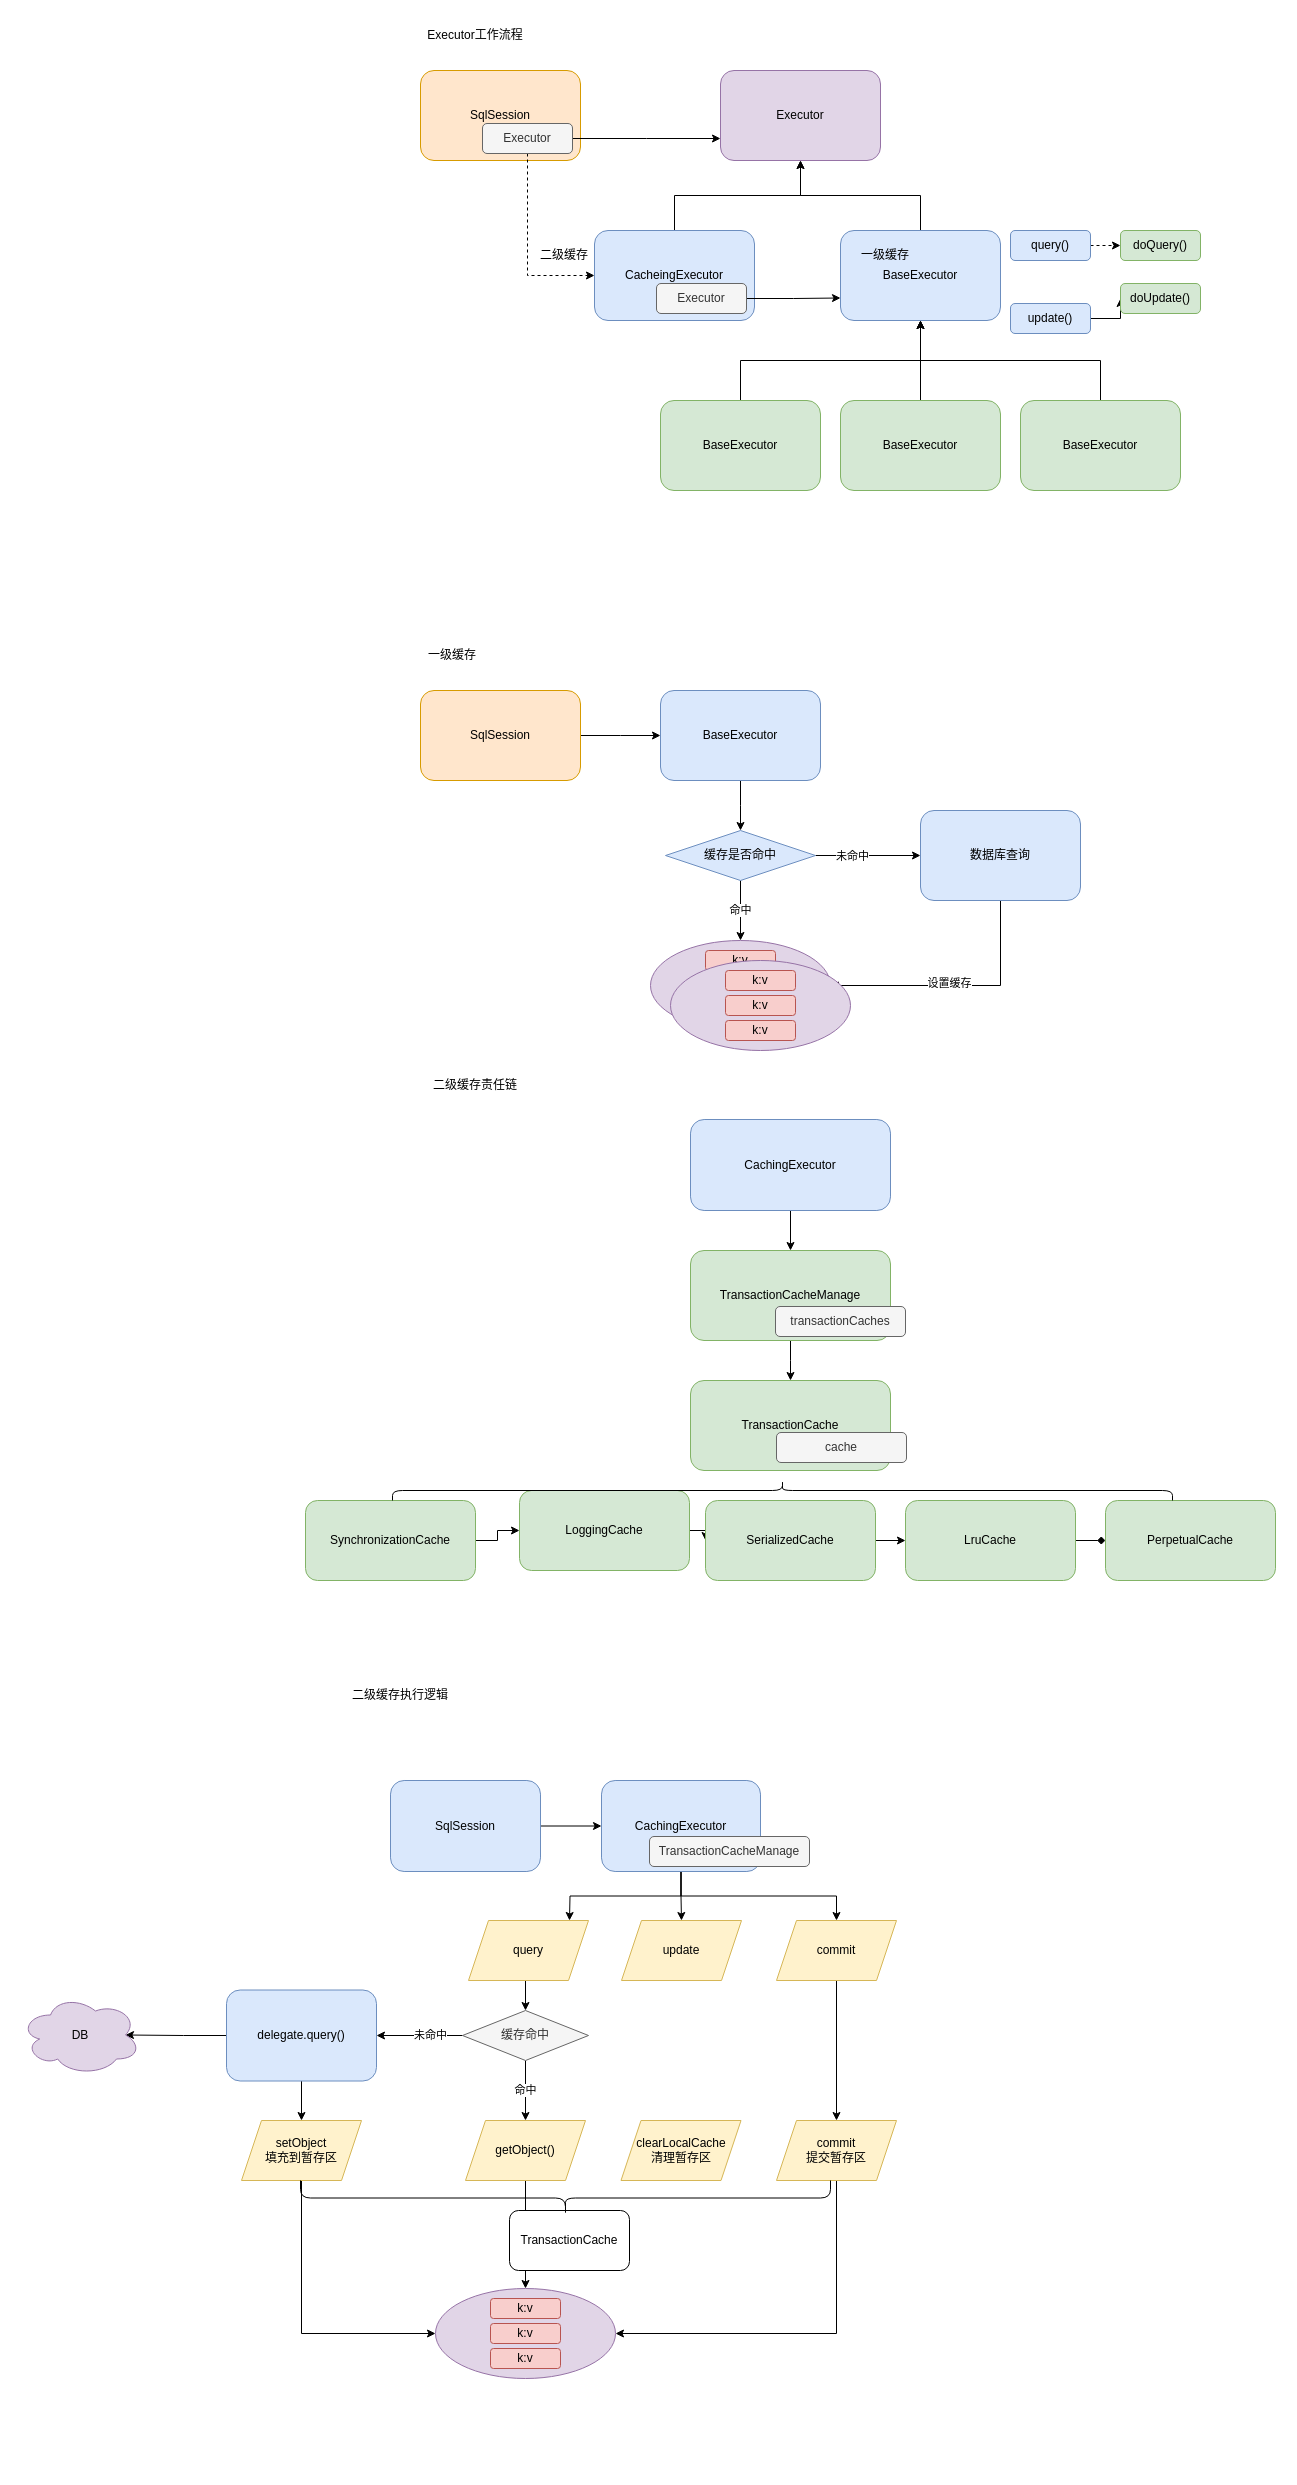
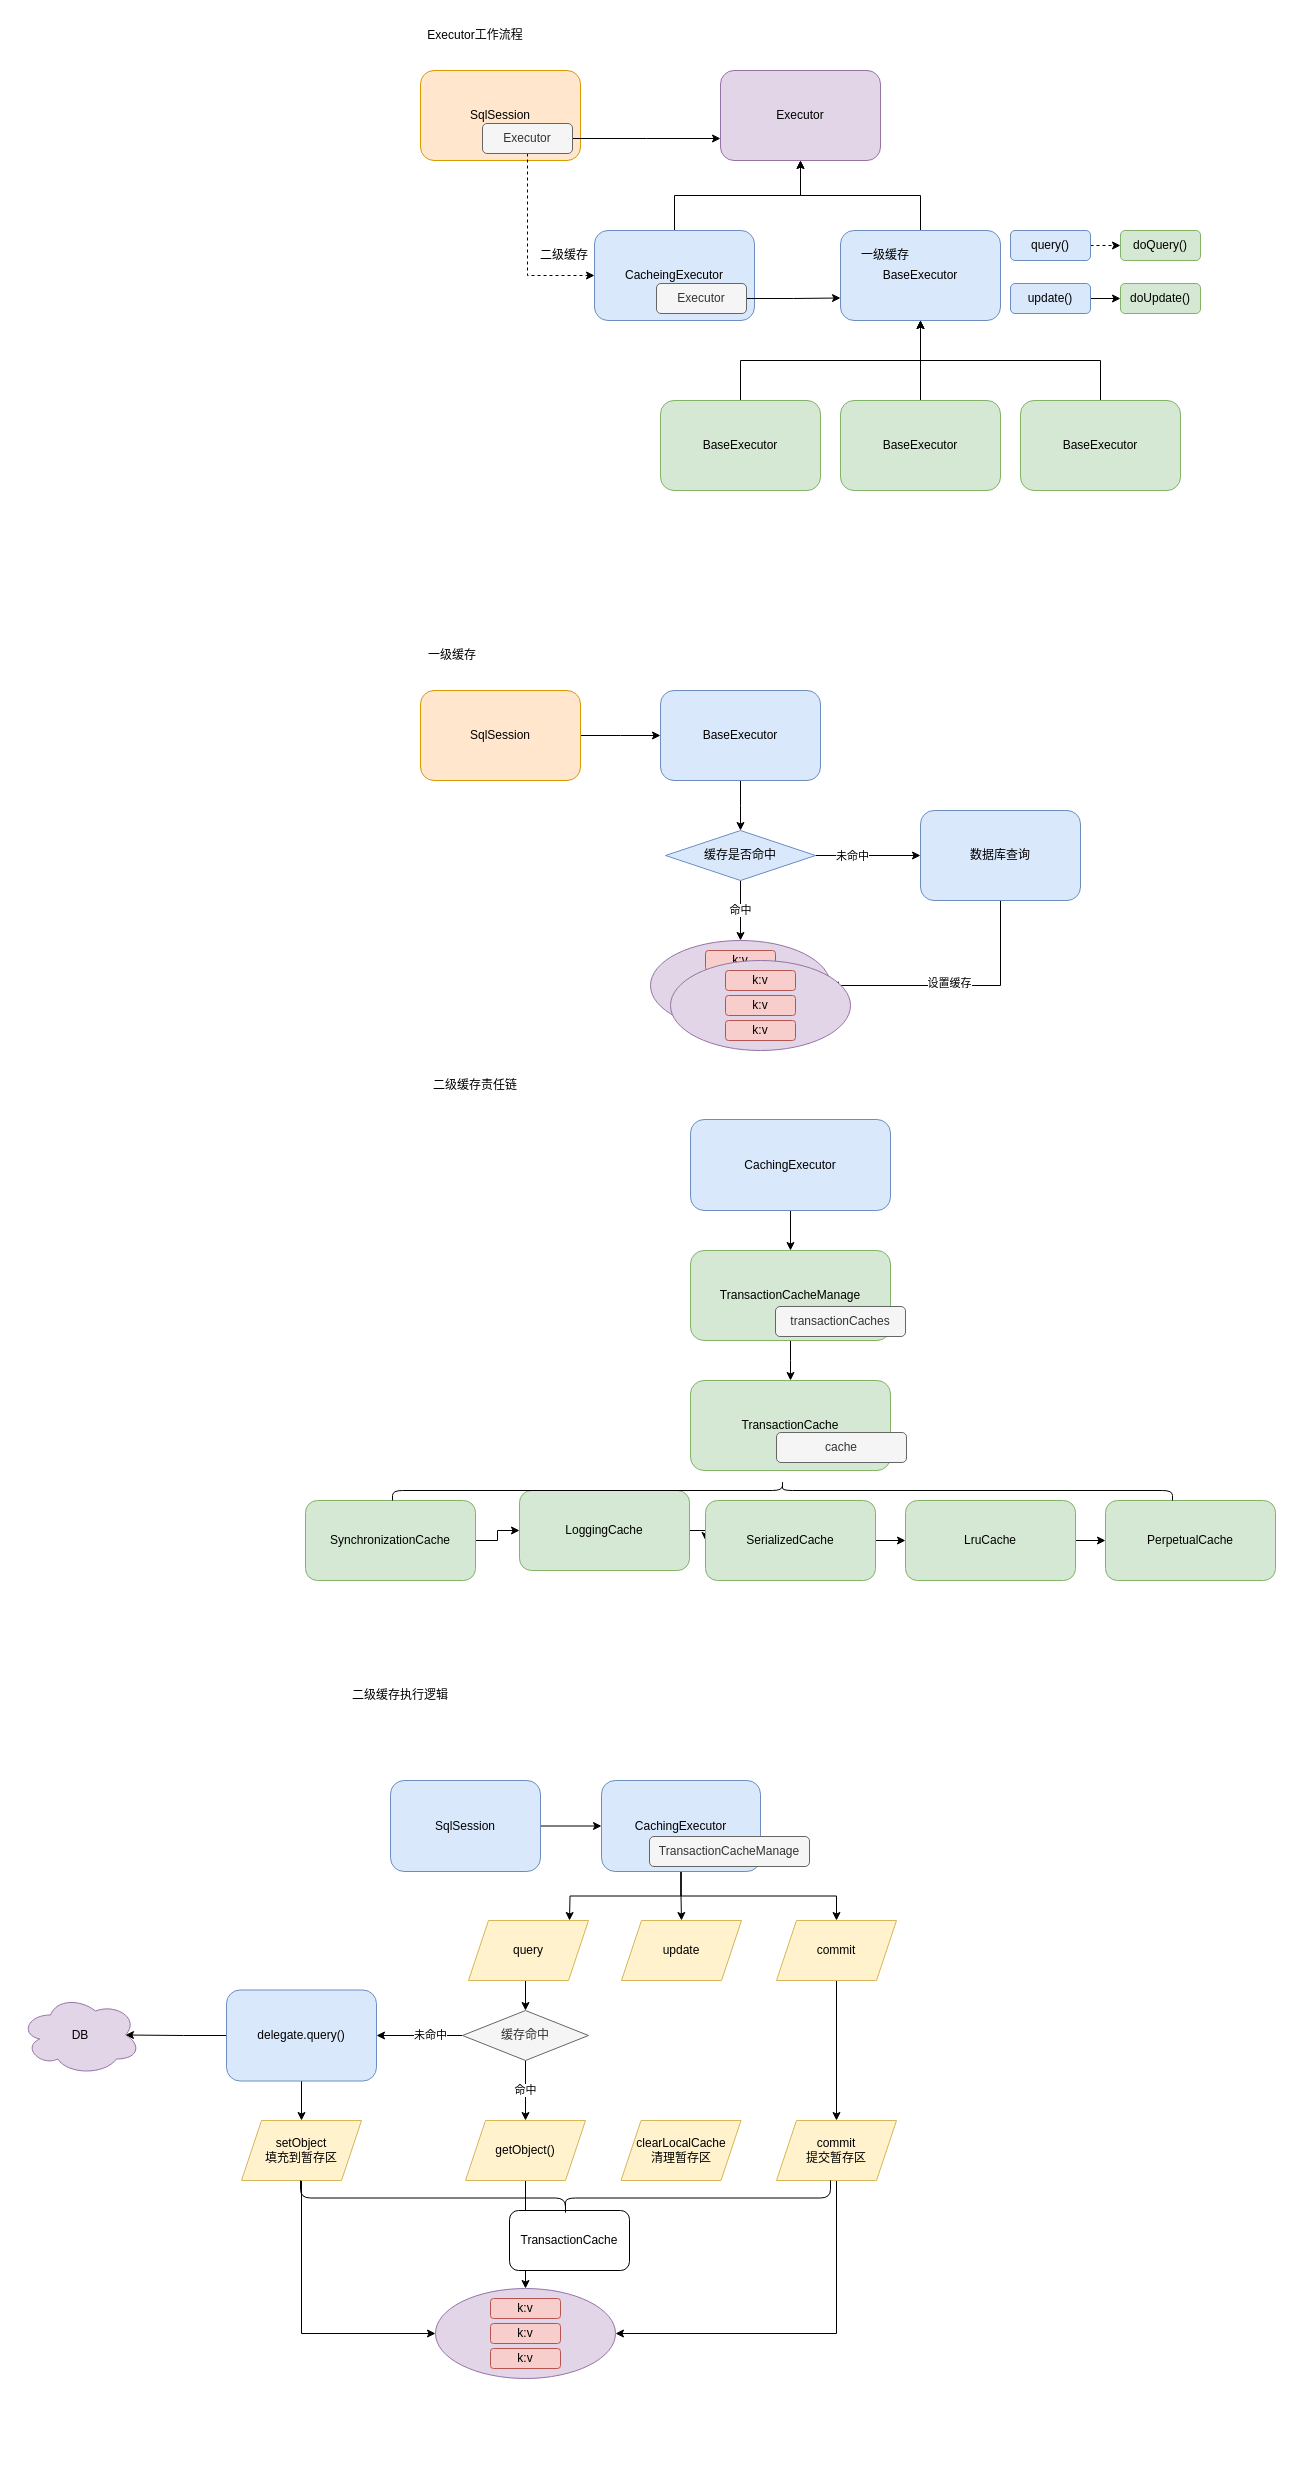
node "update()": moved (1051, 319) -> (1051, 299)
edge "LruCache" -> "PerpetualCache": arrowhead diamond -> classic
